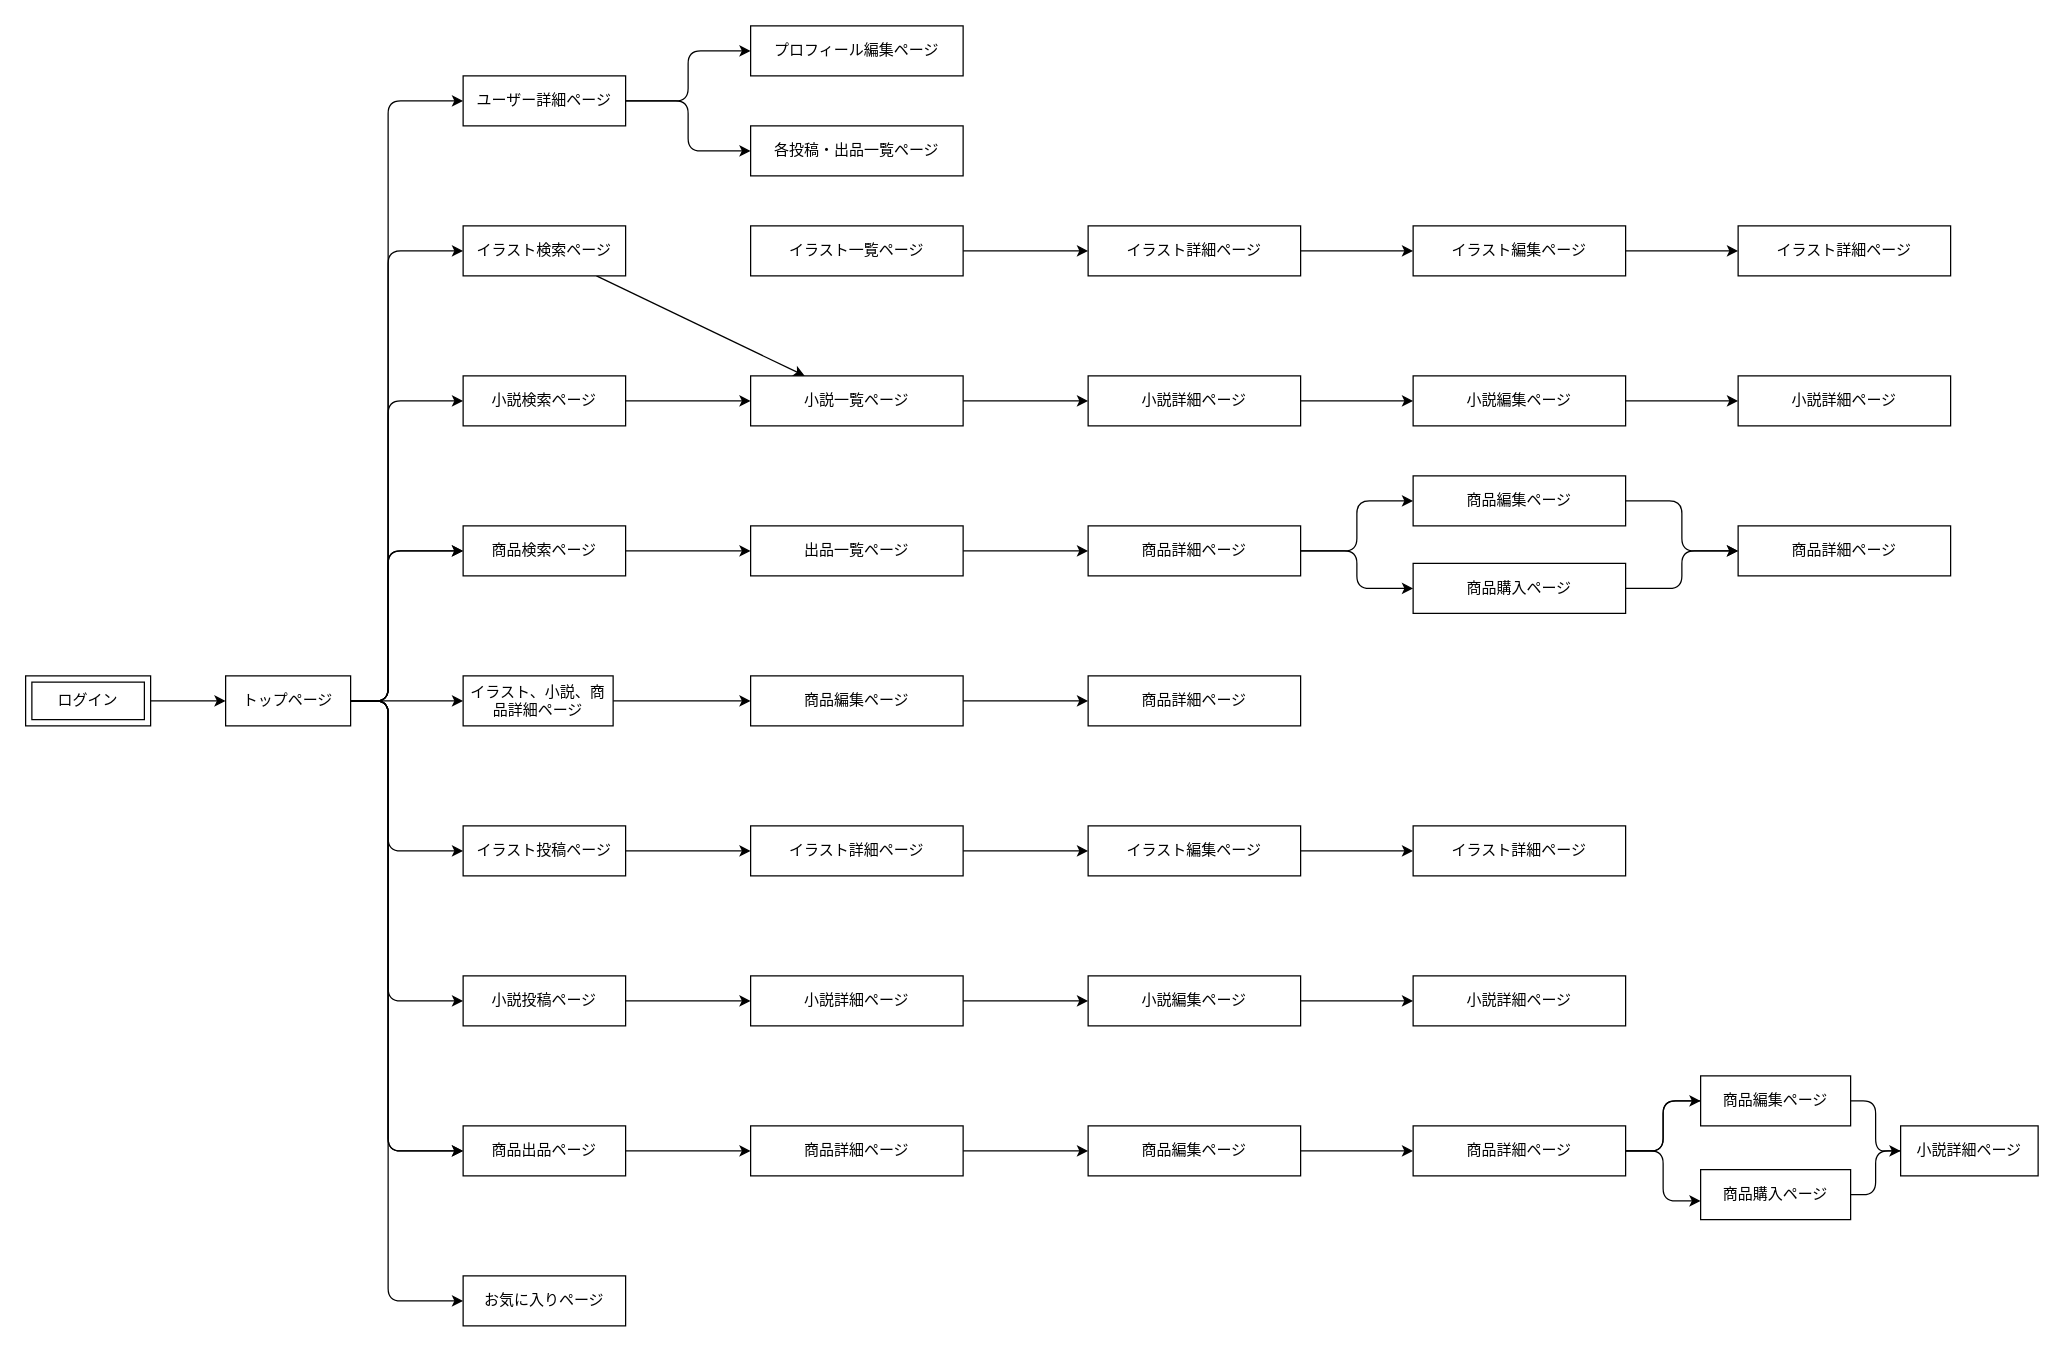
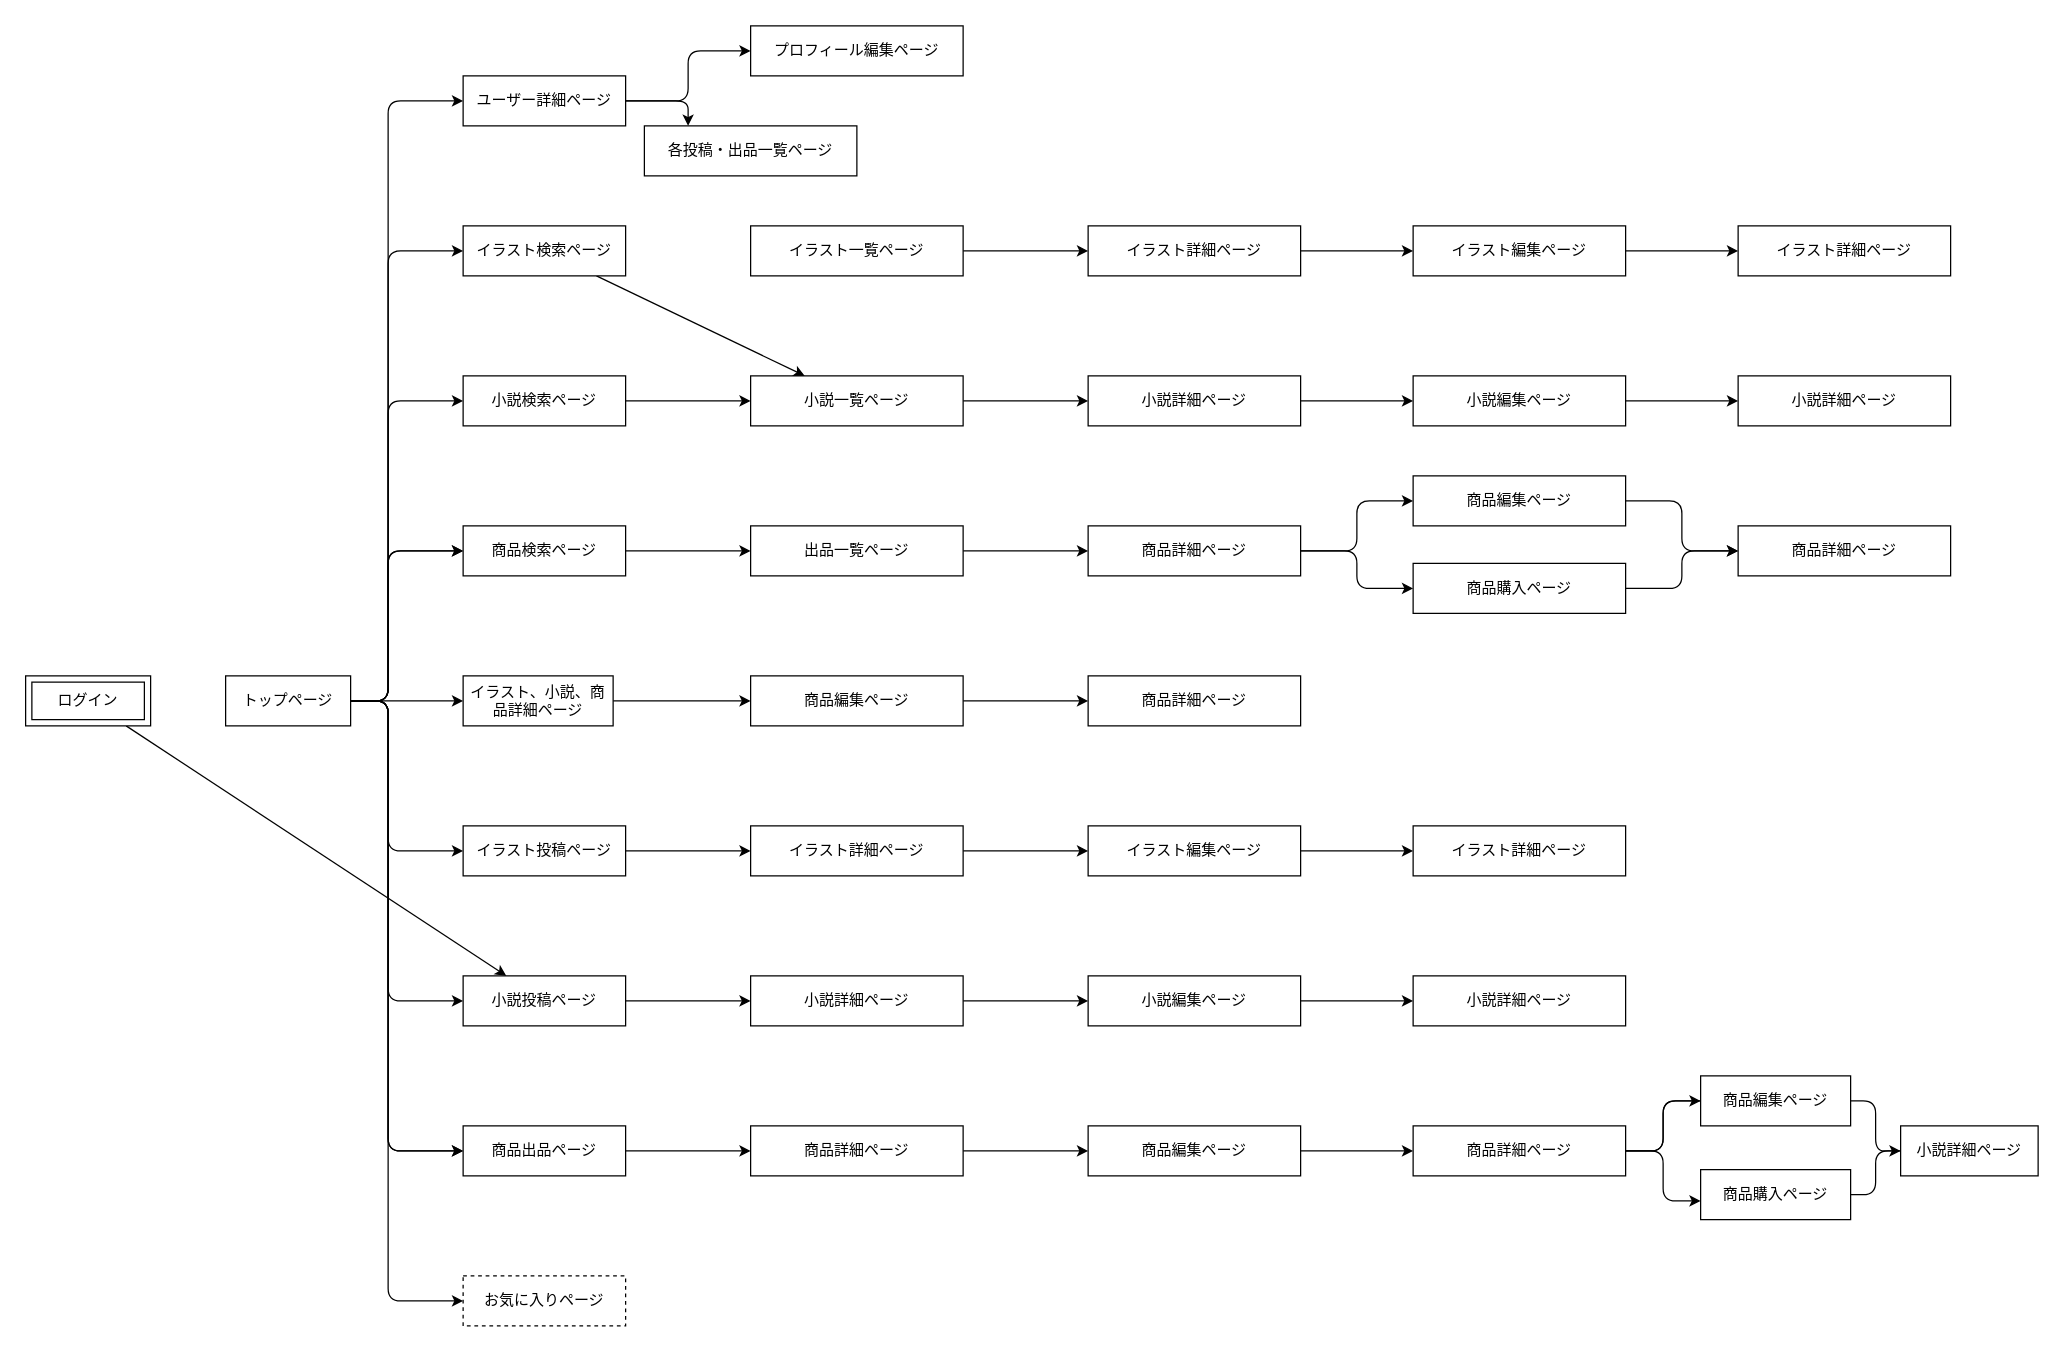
node "各投稿・出品一覧ページ": moved (857, 151) -> (751, 151)
edge "ログイン" -> "トップページ": now "ログイン" -> "小説投稿ページ"
node "お気に入りページ": style solid -> dashed
